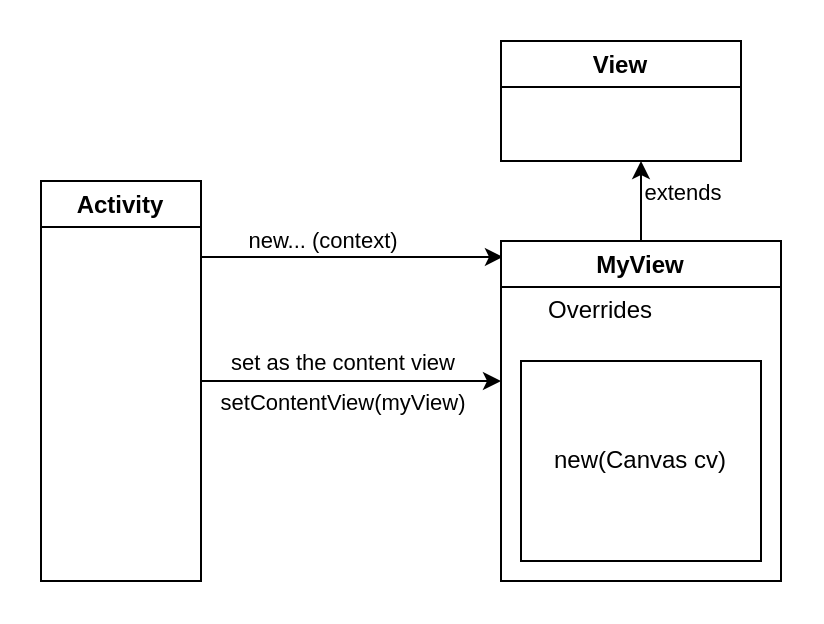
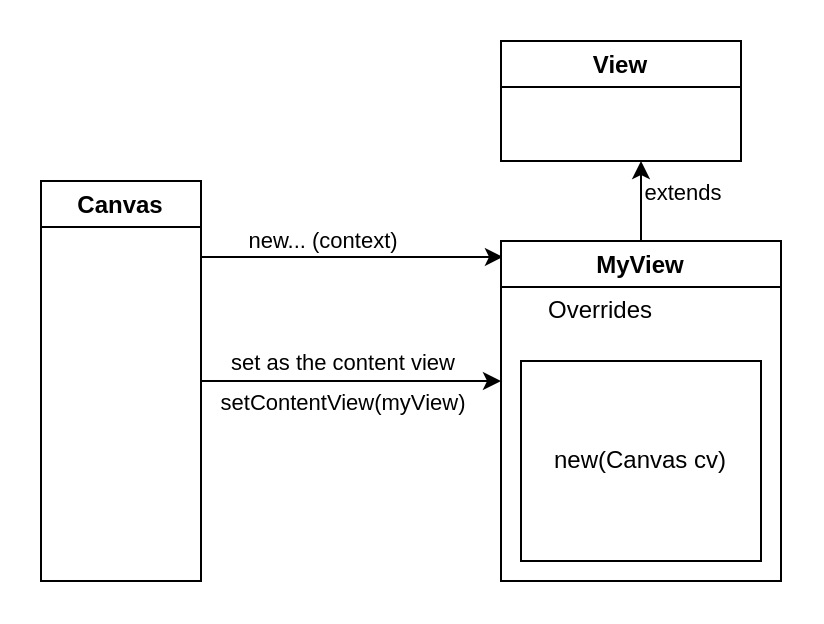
node "Activity": label "Activity" -> "Canvas"
